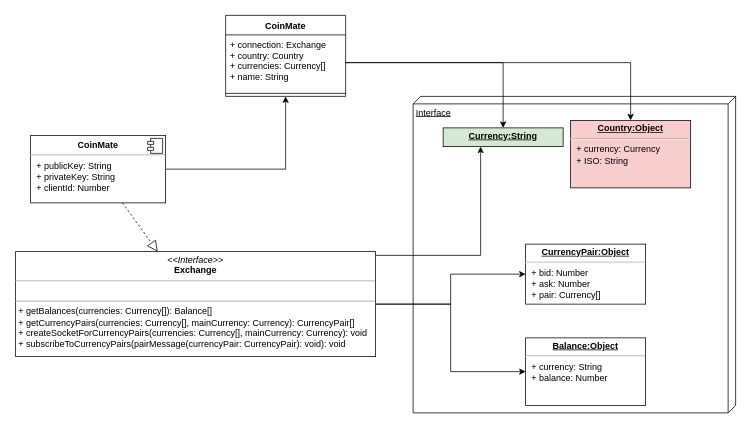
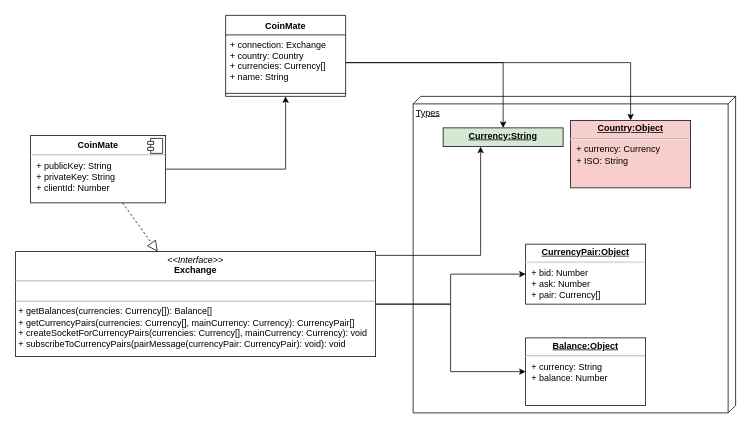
node "Interface": label "Interface" -> "Types"
